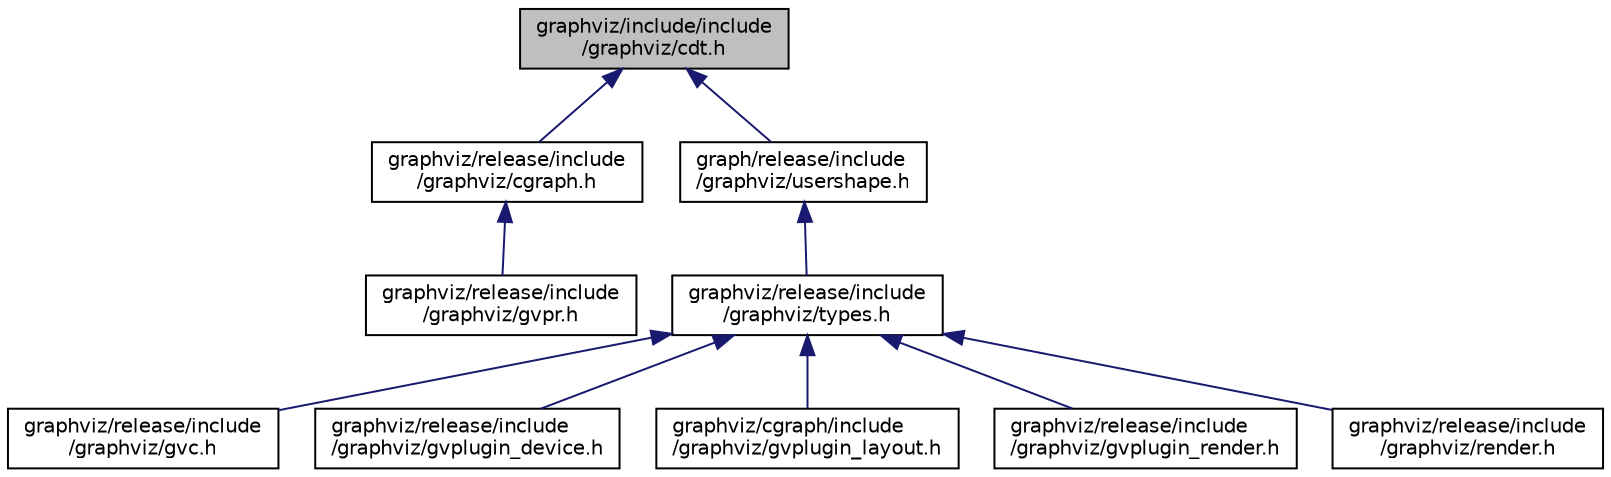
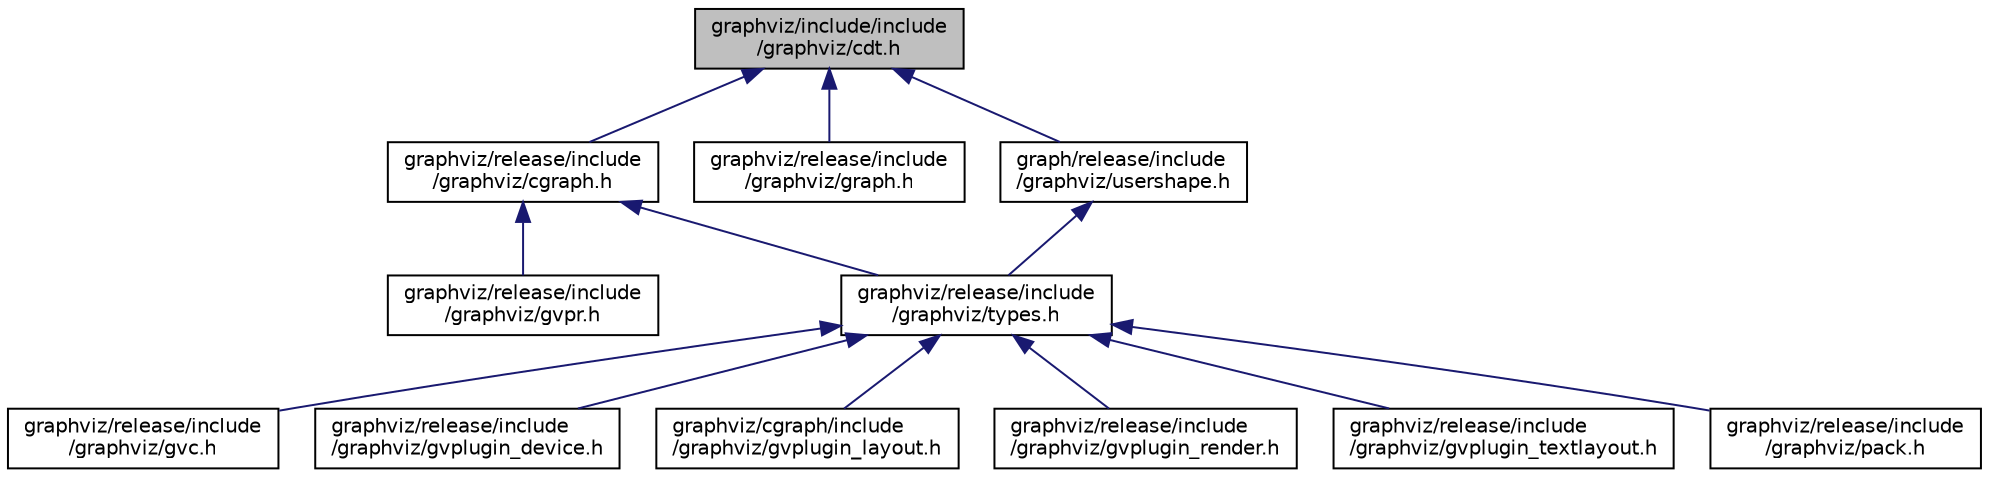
node "graphviz/release/include /graphviz/graph.h": added
edge "graphviz/release/include /graphviz/types.h" -> "graphviz/release/include /graphviz/cgraph.h": added
node "graphviz/release/include /graphviz/render.h": label "graphviz/release/include /graphviz/render.h" -> "graphviz/release/include /graphviz/pack.h"
node "graphviz/release/include /graphviz/gvplugin_textlayout.h": added
